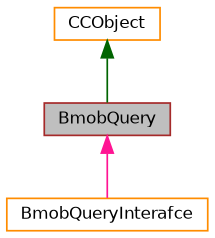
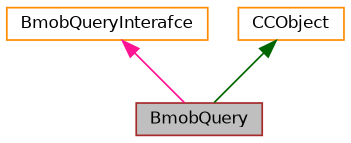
edge "BmobQueryInterafce" -> "BmobQuery": reversed
